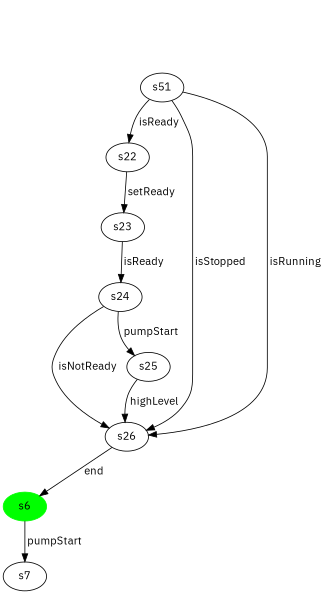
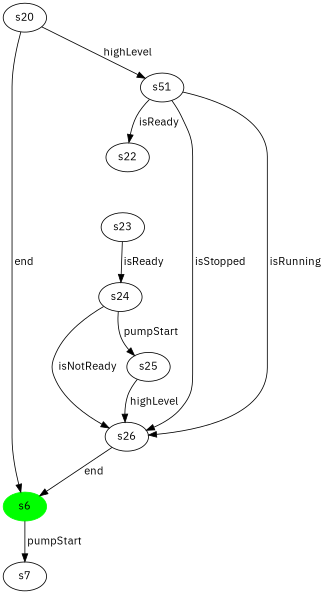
node "s20": added
edge "s22" -> "s23": removed, label "setReady"
